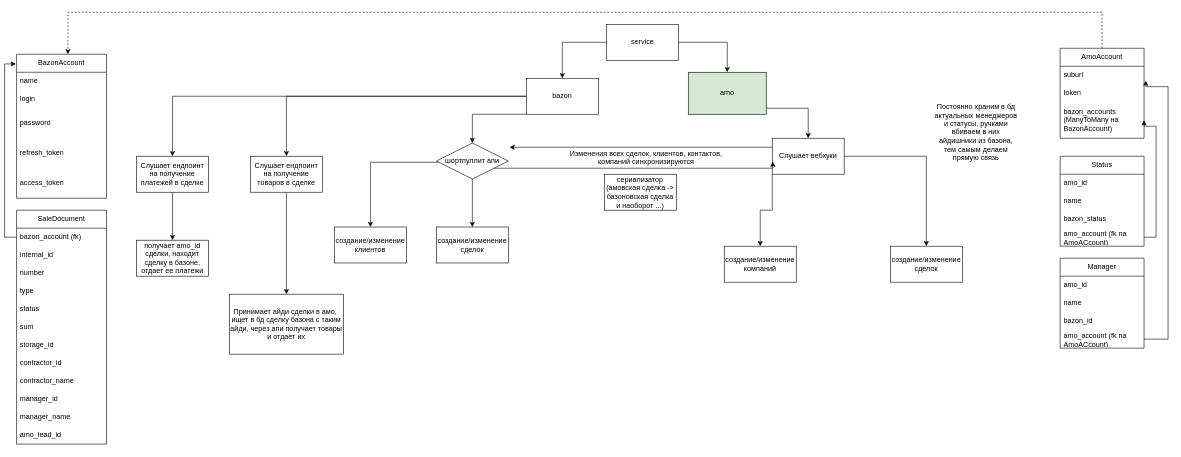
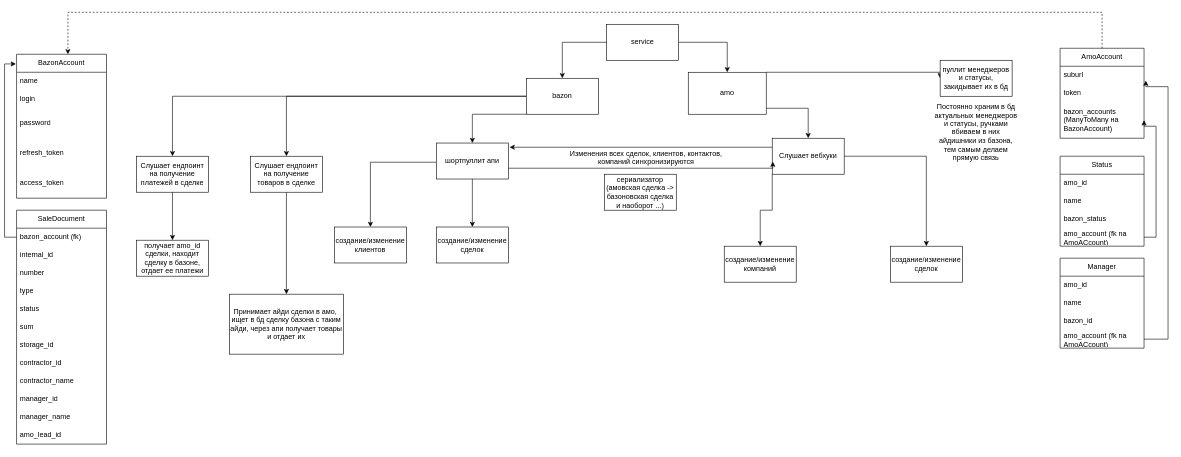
edge "amo" -> "пуллит менеджеров и статусы, закидывает их в бд": added
node "пуллит менеджеров и статусы, закидывает их в бд": added
node "amo": fillcolor #d5e8d4 -> #ffffff
node "шортпуллит апи": shape diamond -> rectangle
